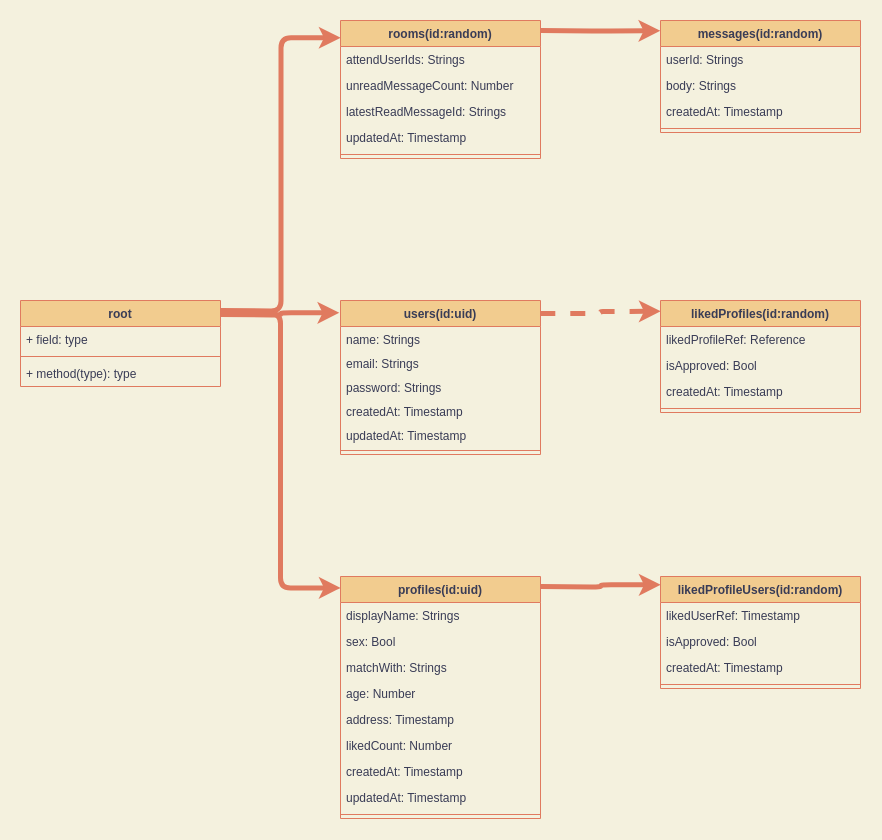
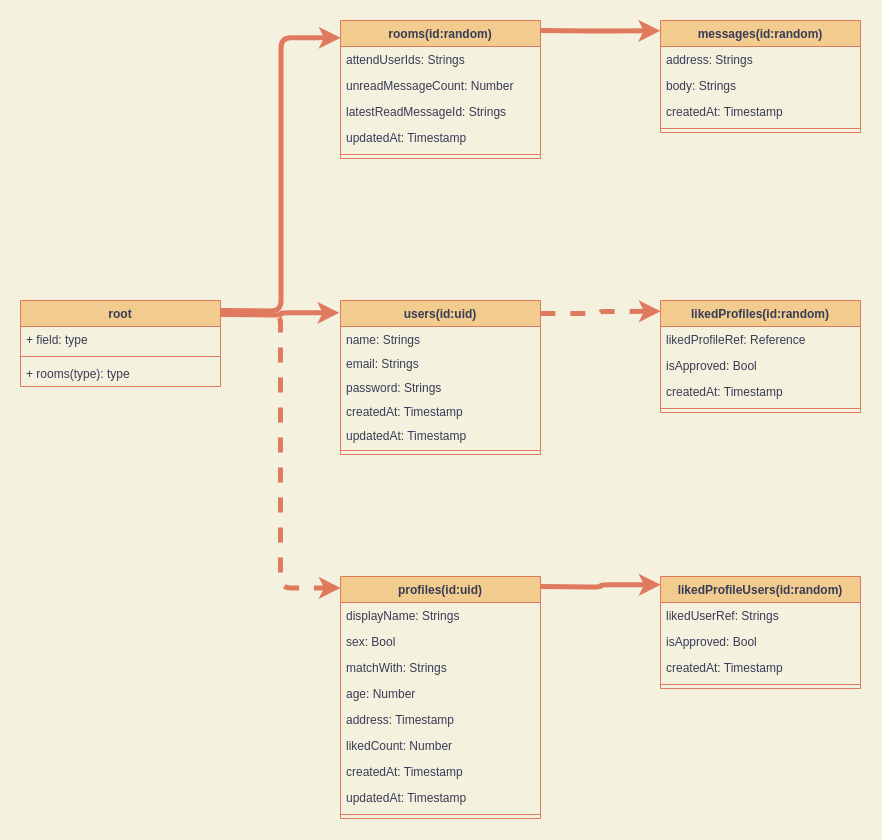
node "userId: Strings": label "userId: Strings" -> "address: Strings"
node "+ method(type): type": label "+ method(type): type" -> "+ rooms(type): type"
edge "root" -> "profiles(id:uid)": style solid -> dashed
node "likedUserRef: Timestamp": label "likedUserRef: Timestamp" -> "likedUserRef: Strings"
